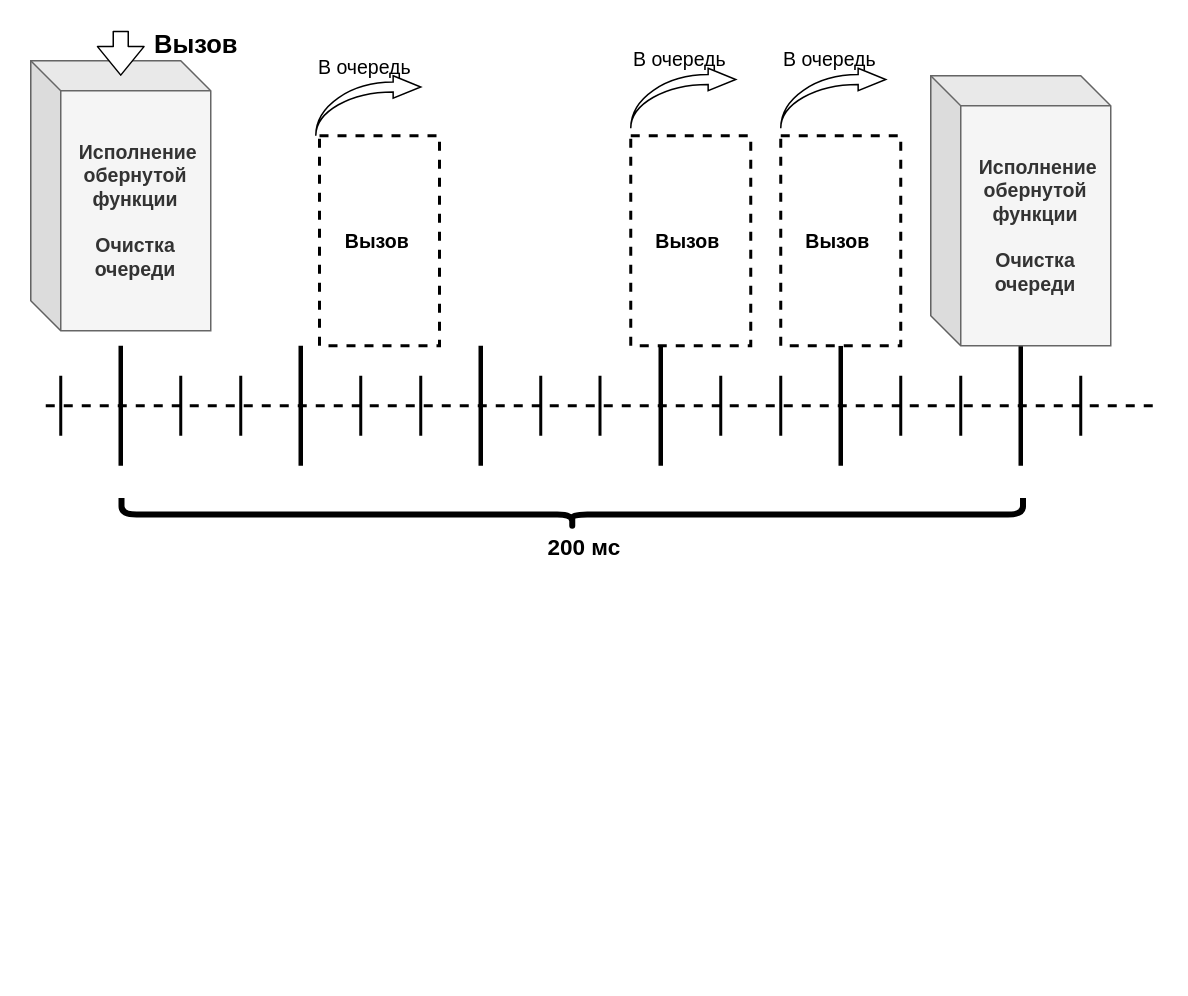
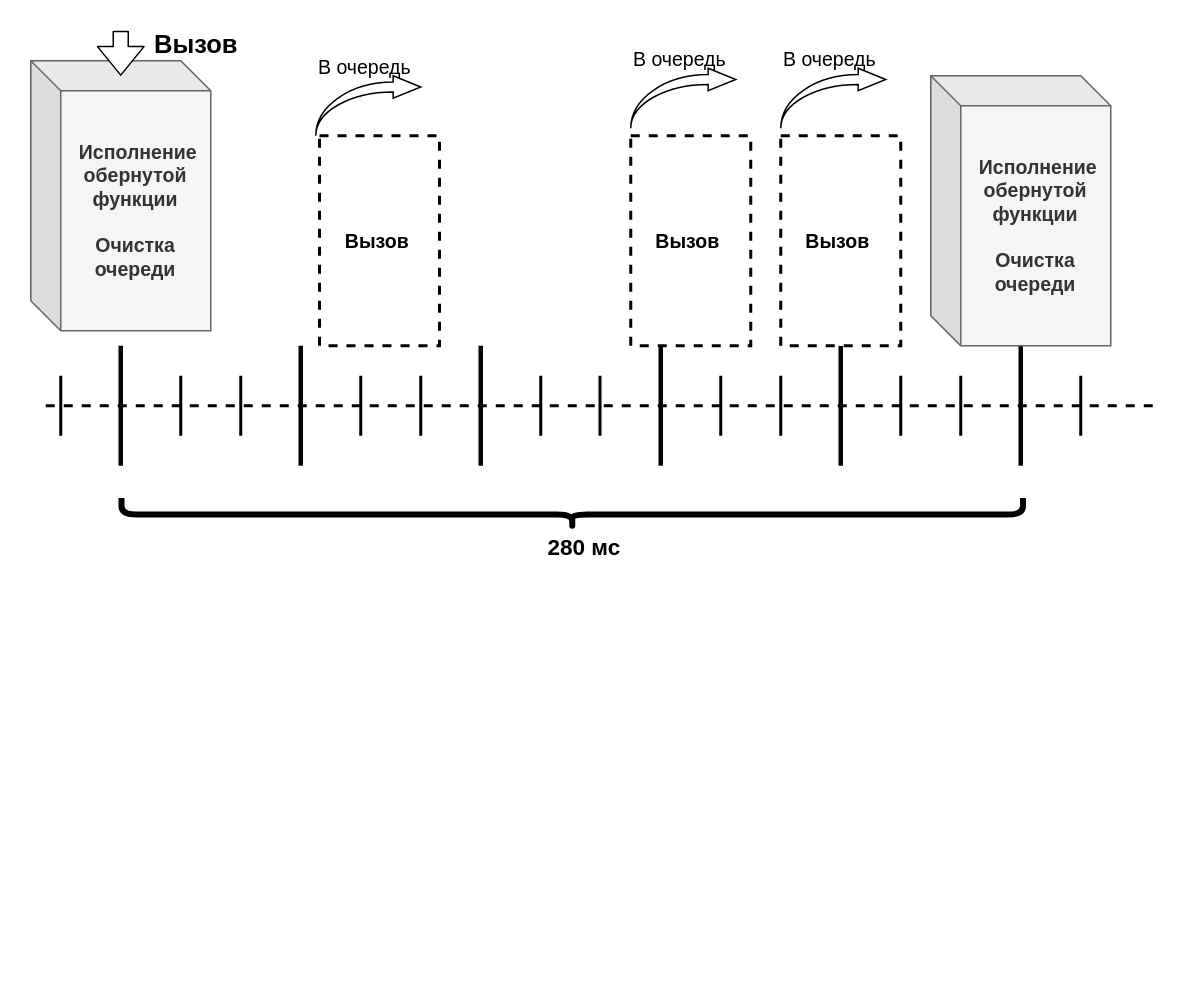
node "200 мс": label "200 мс" -> "280 мс"
